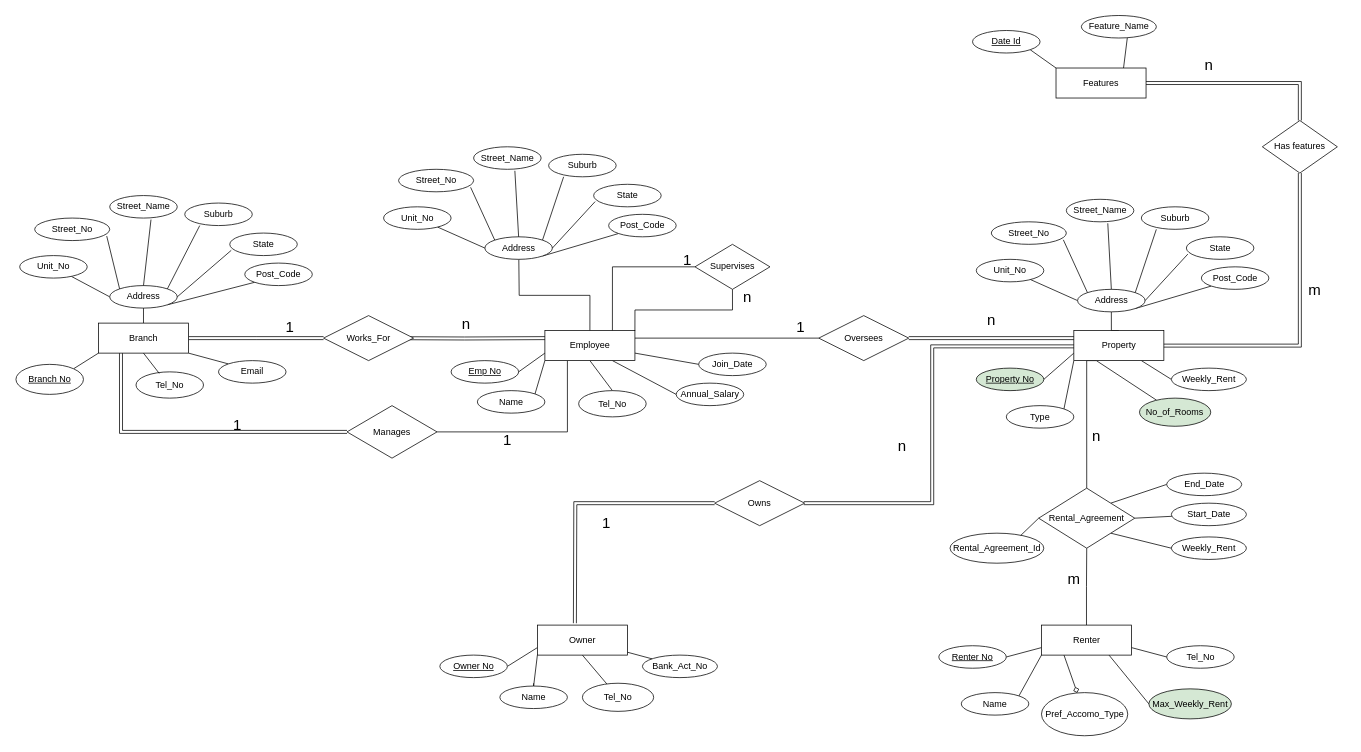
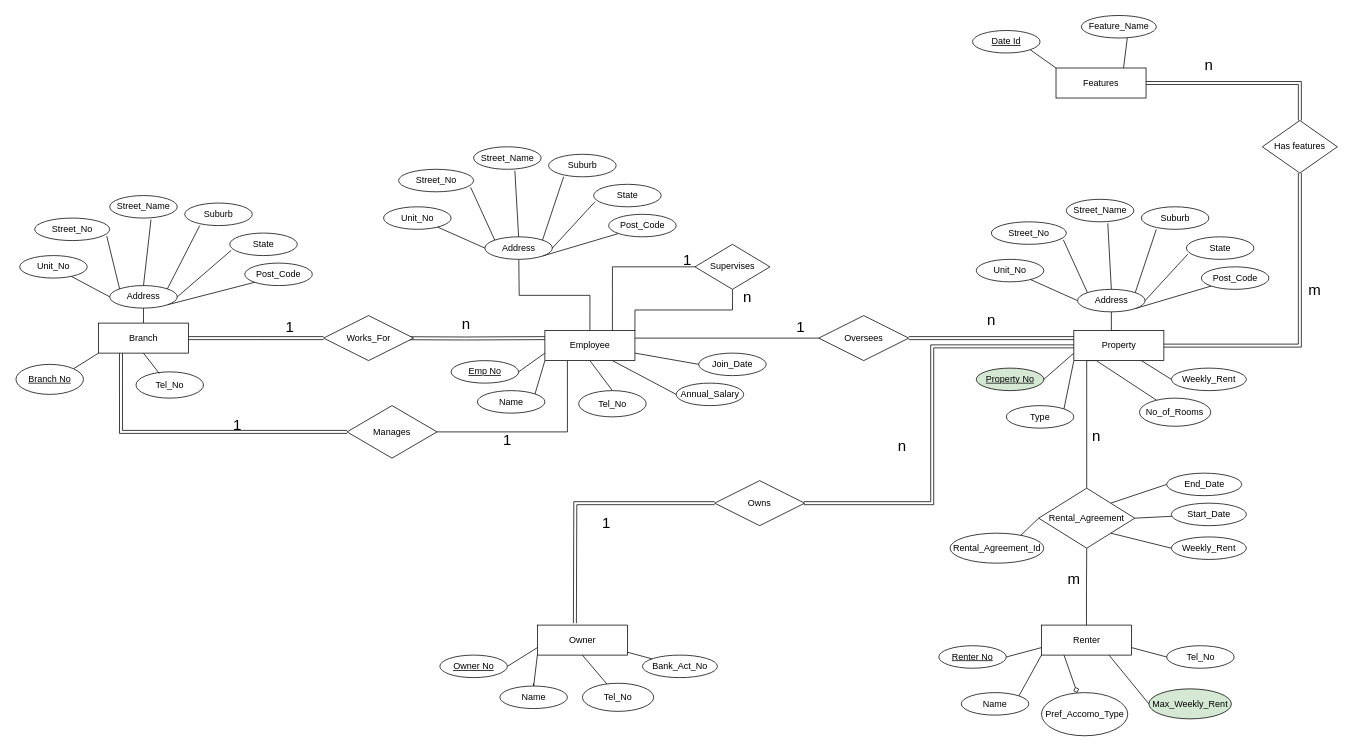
edge "Branch" -- "Email": removed
node "Email": removed
node "No_of_Rooms": fillcolor #d5e8d4 -> #ffffff
